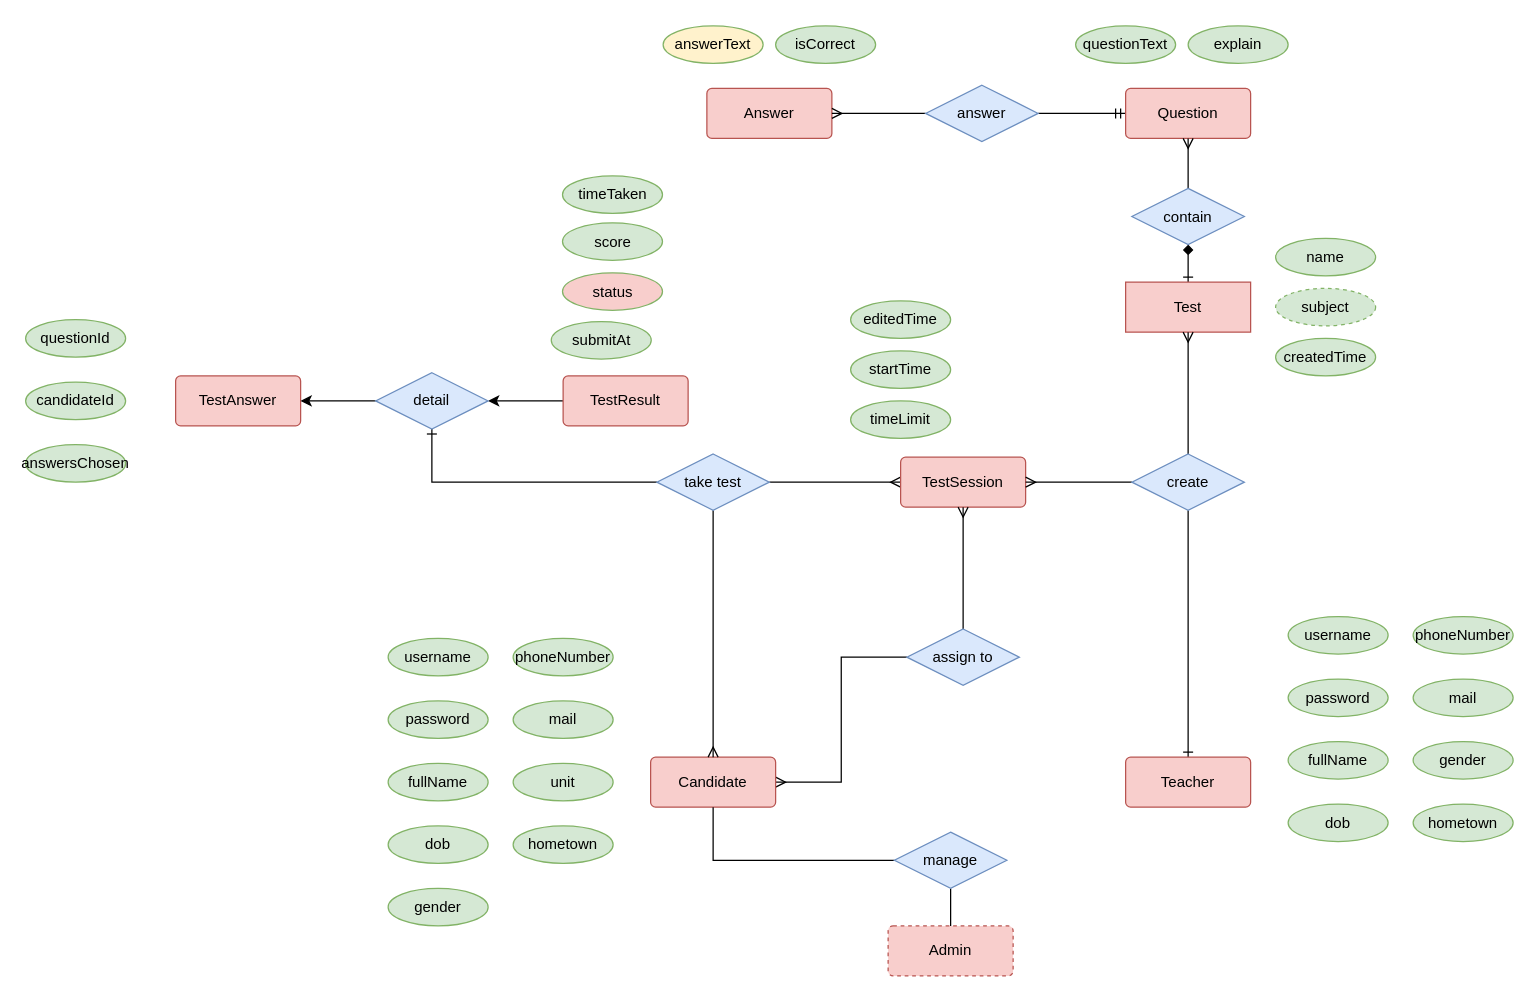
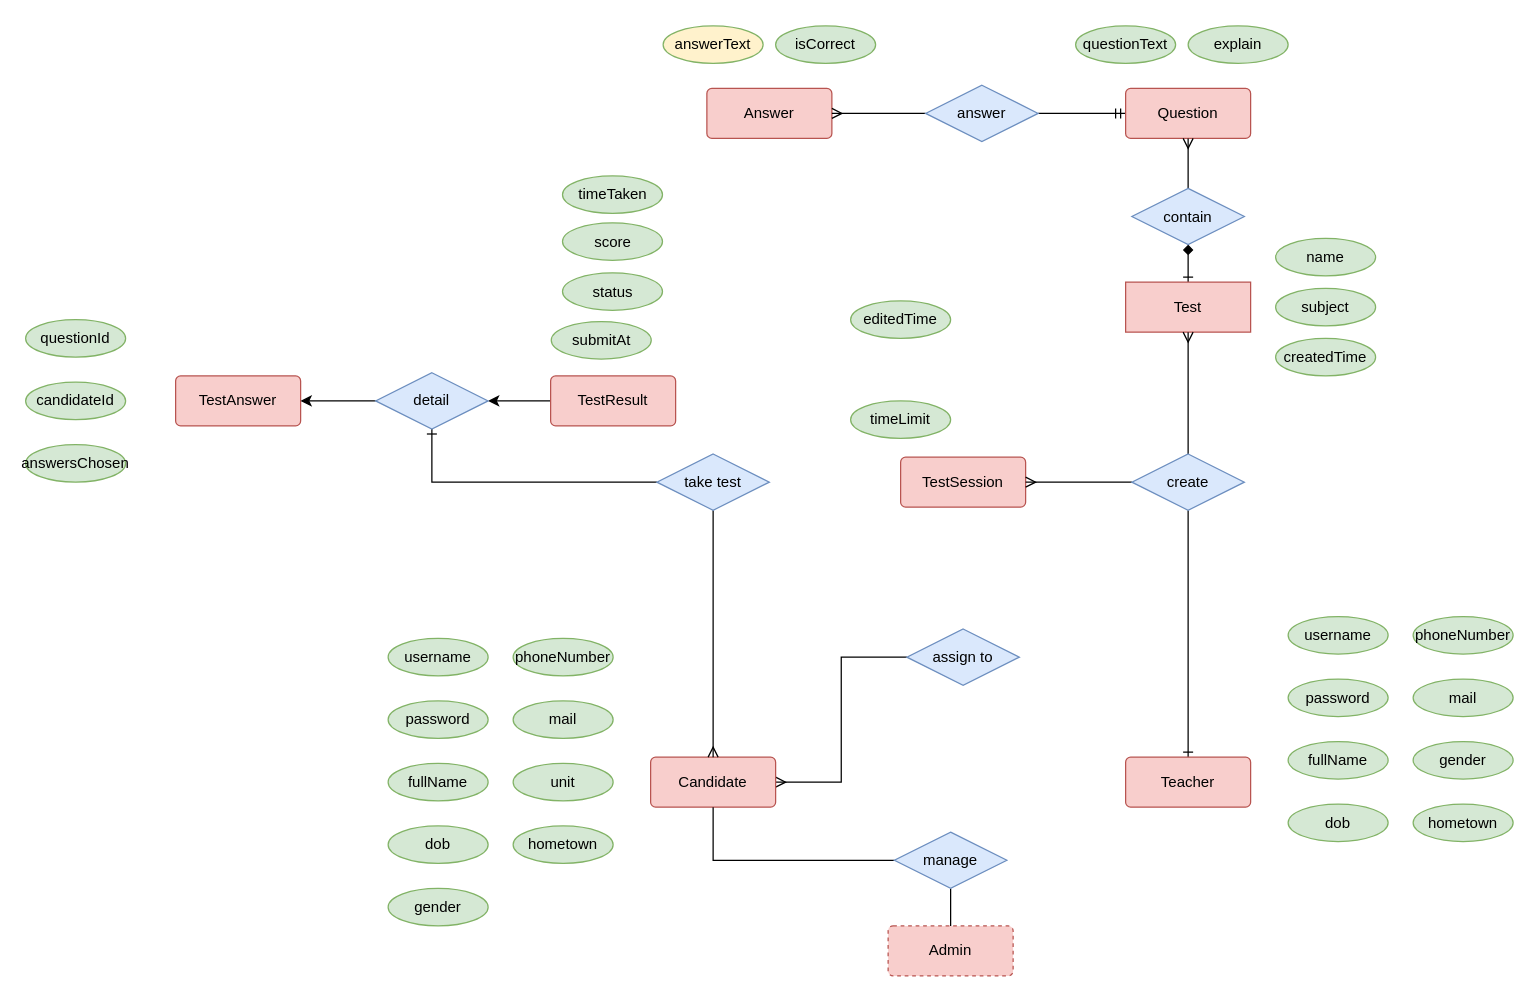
node "status": fillcolor #f8cecc -> #d5e8d4
node "subject": style dashed -> solid
node "startTime": removed
node "TestResult": moved (626, 401) -> (613, 401)
edge "take test" -> "TestSession": removed
edge "assign to" -> "TestSession": removed
